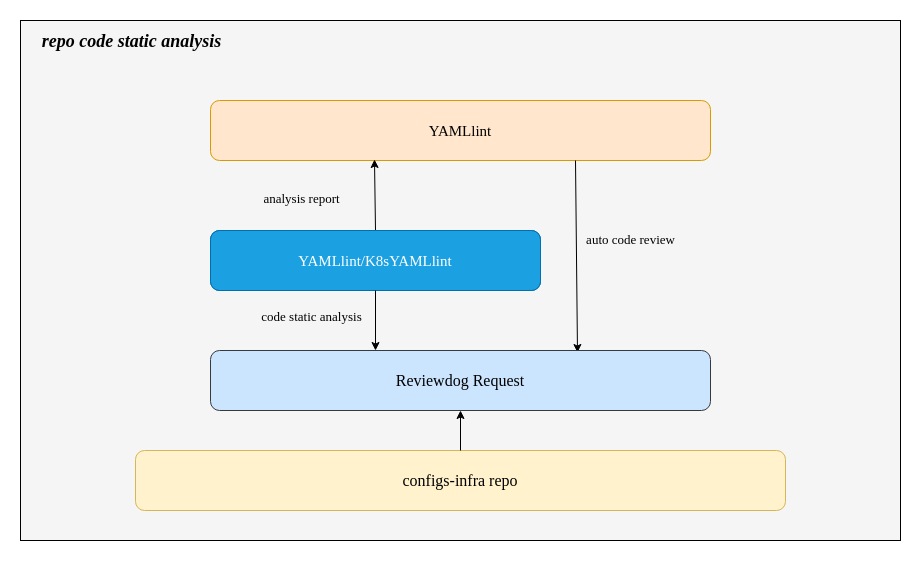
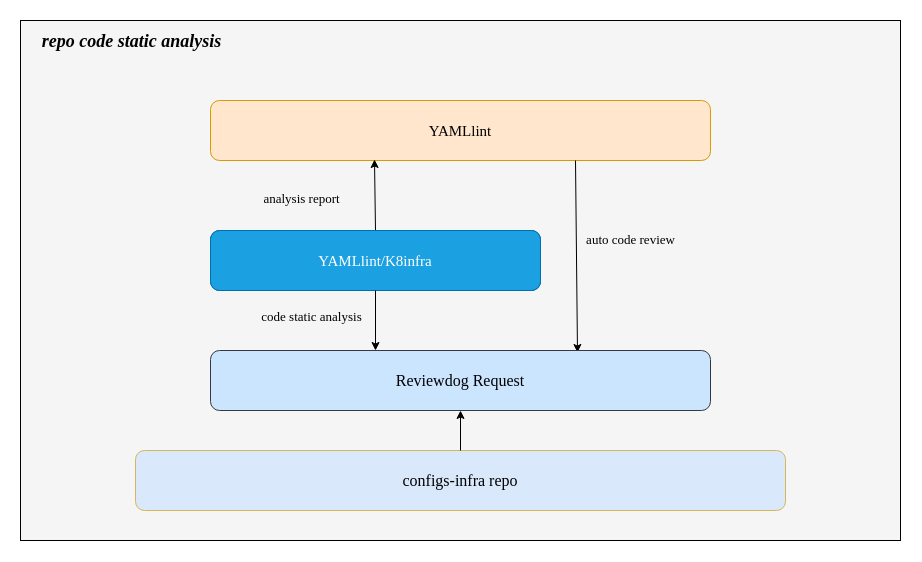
node "YAMLlint/K8sYAMLlint": label "YAMLlint/K8sYAMLlint" -> "YAMLlint/K8infra"
node "configs-infra repo": fillcolor #fff2cc -> #dae8fc
